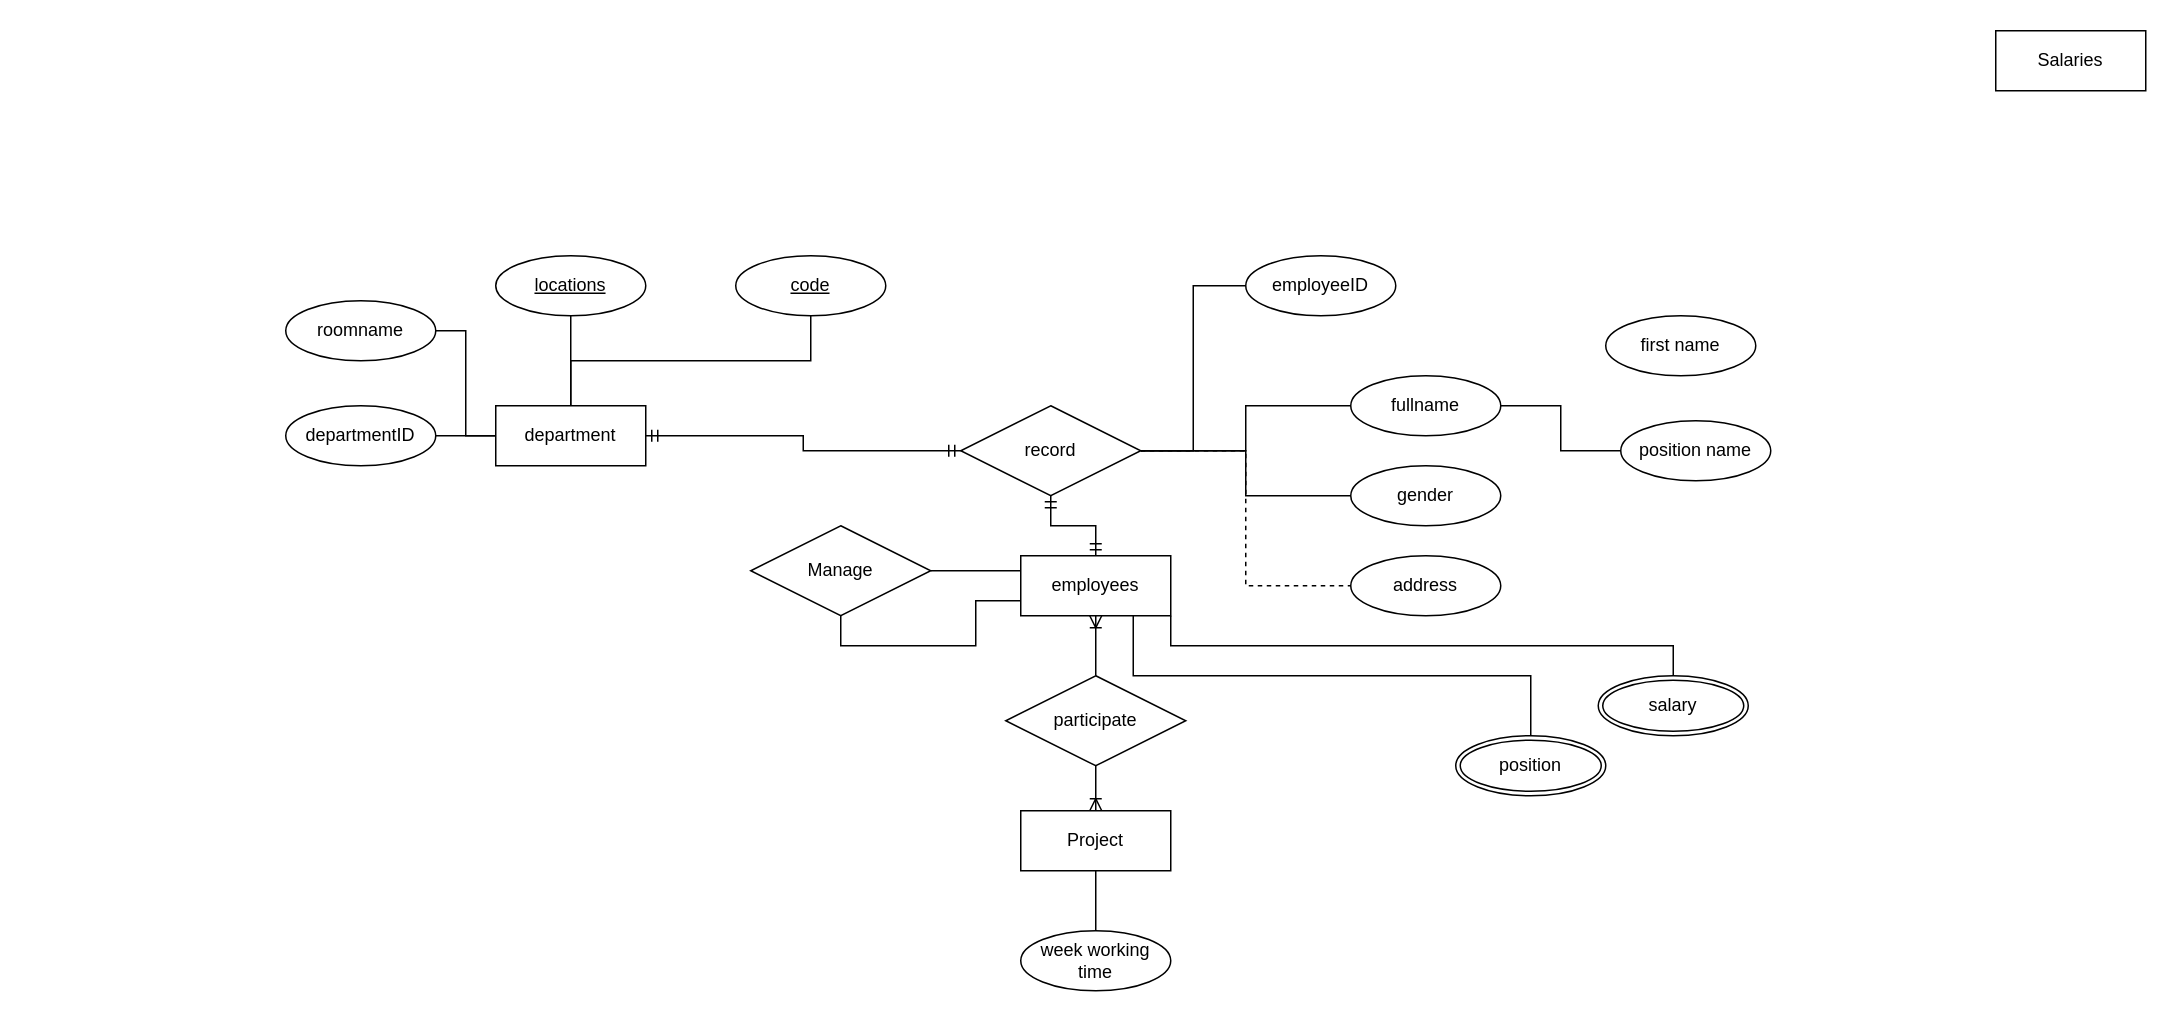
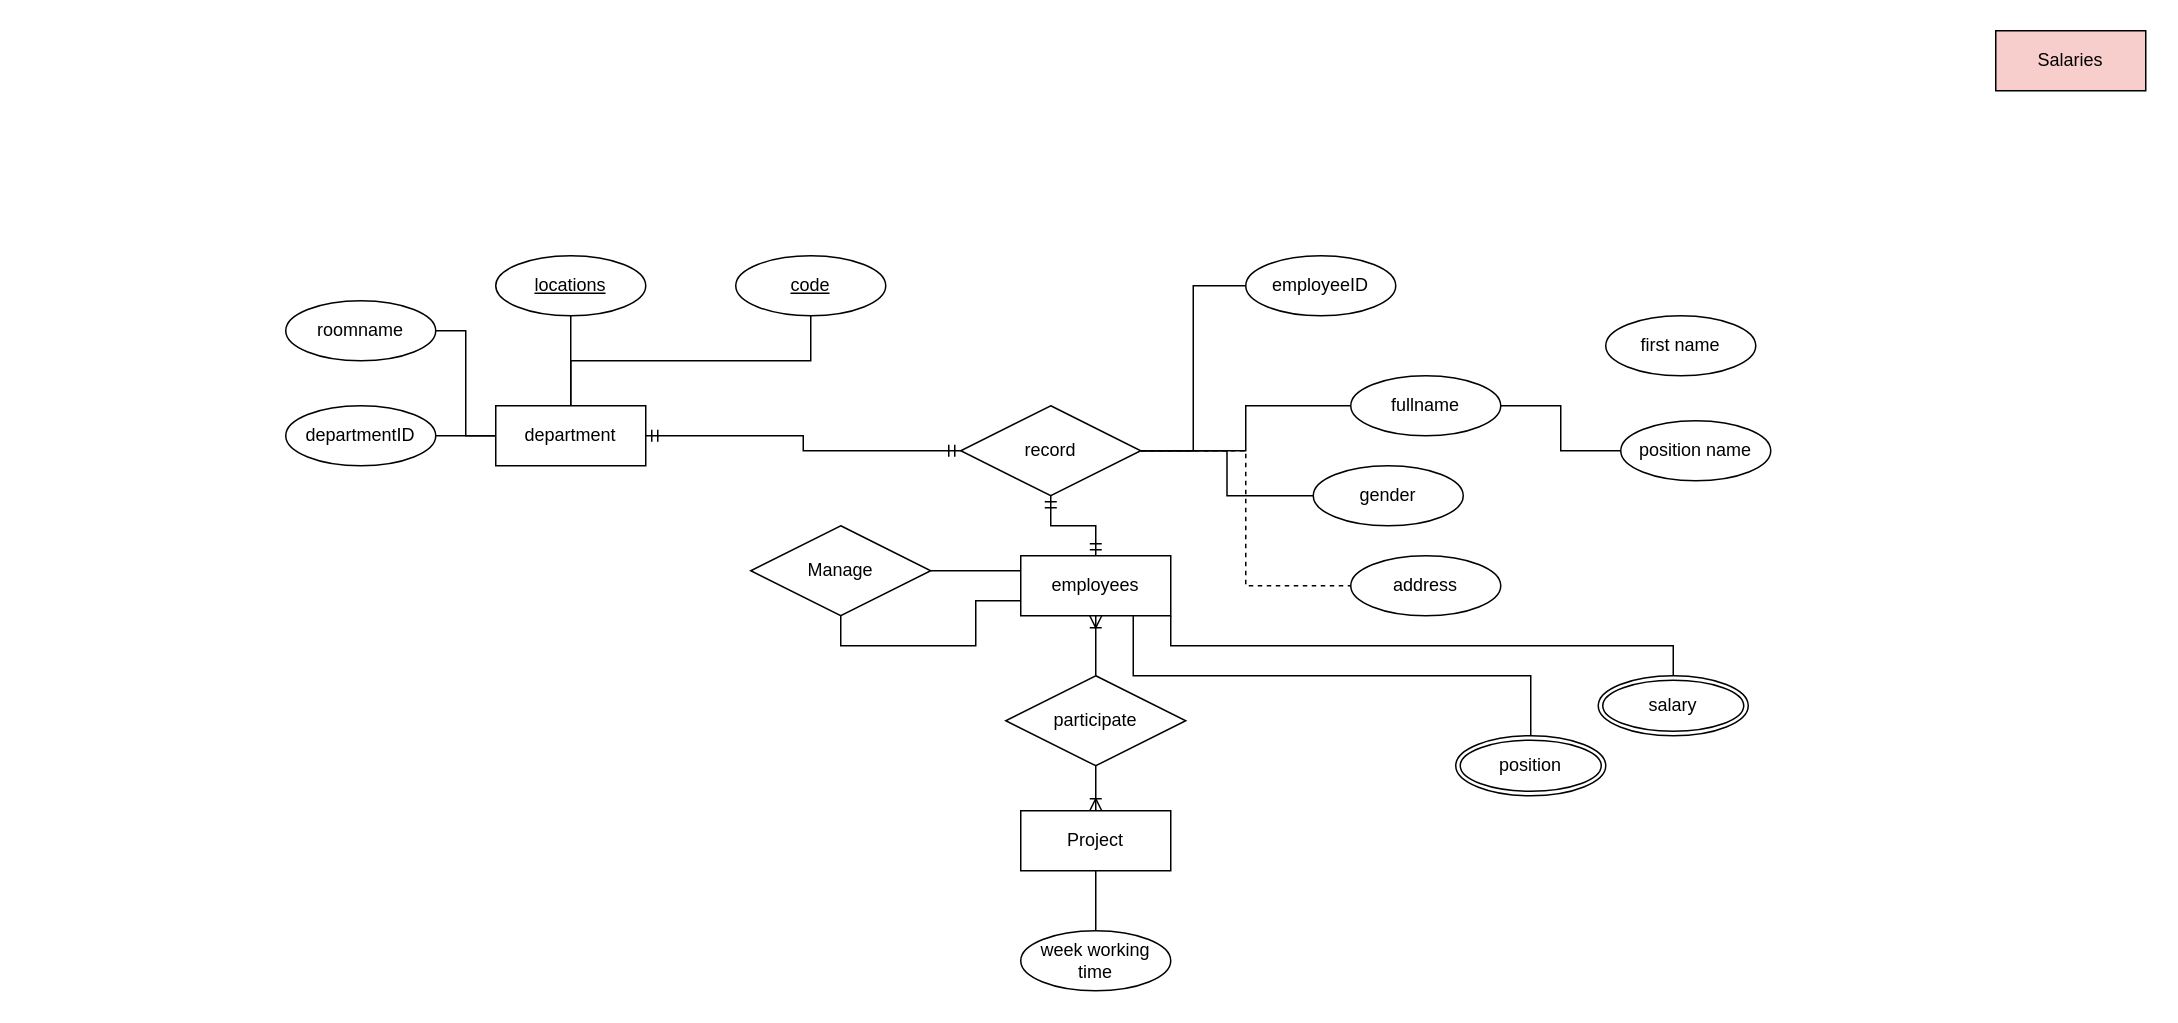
node "Salaries": fillcolor #ffffff -> #f8cecc
node "gender": moved (1426, 496) -> (1388, 496)
